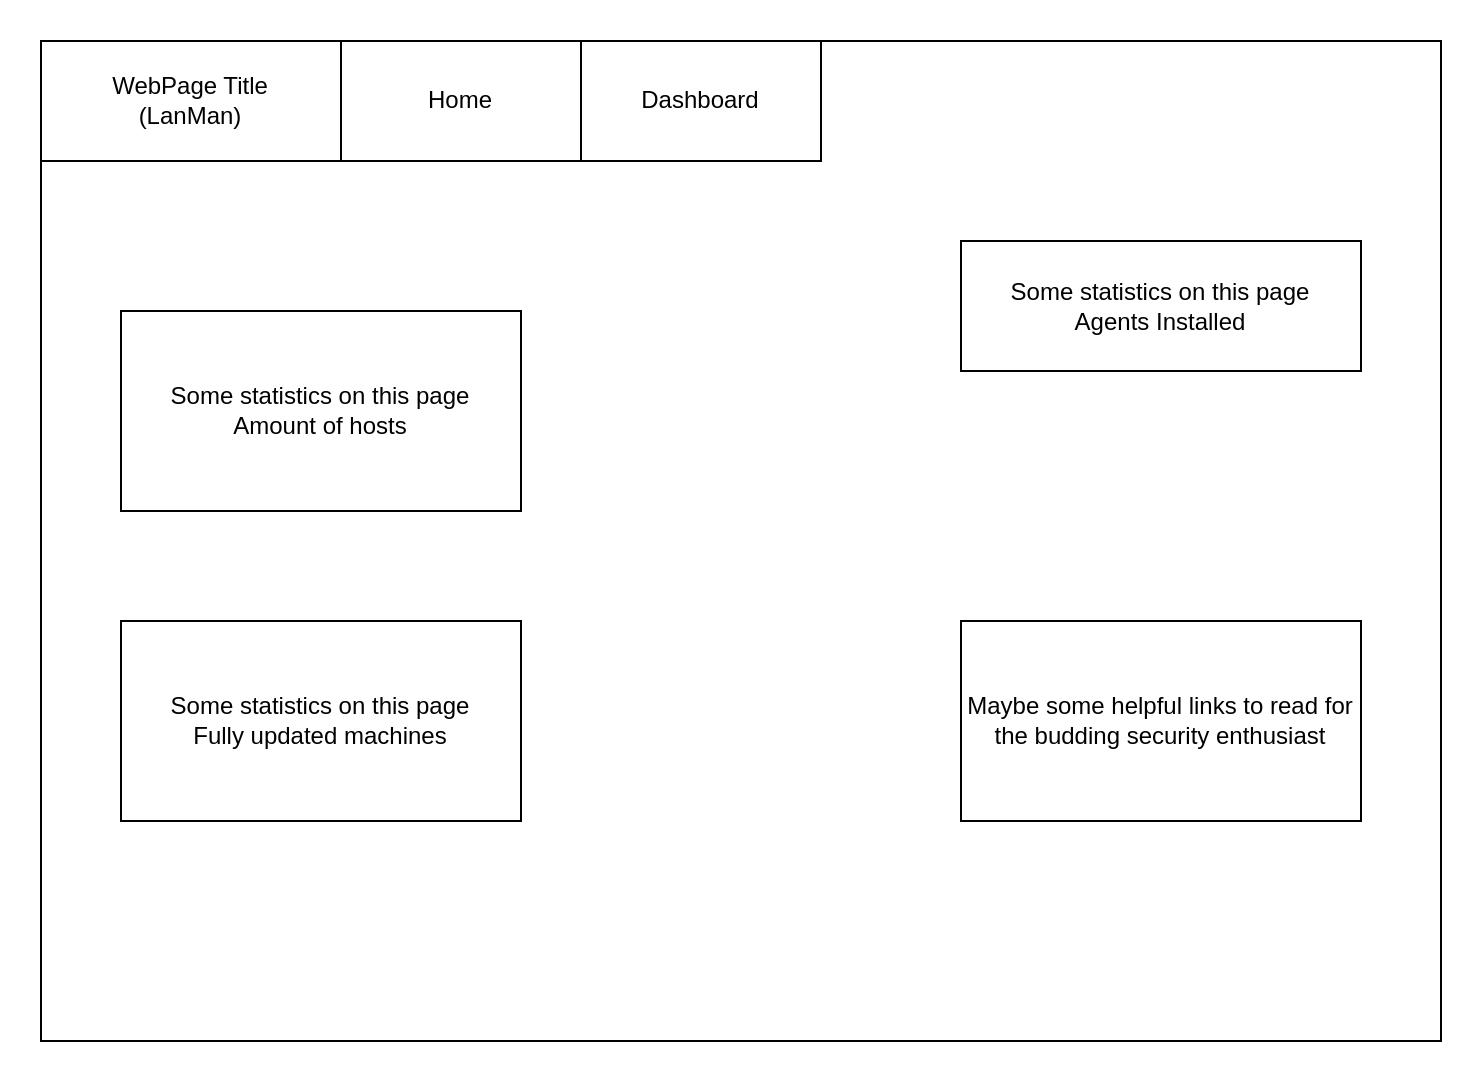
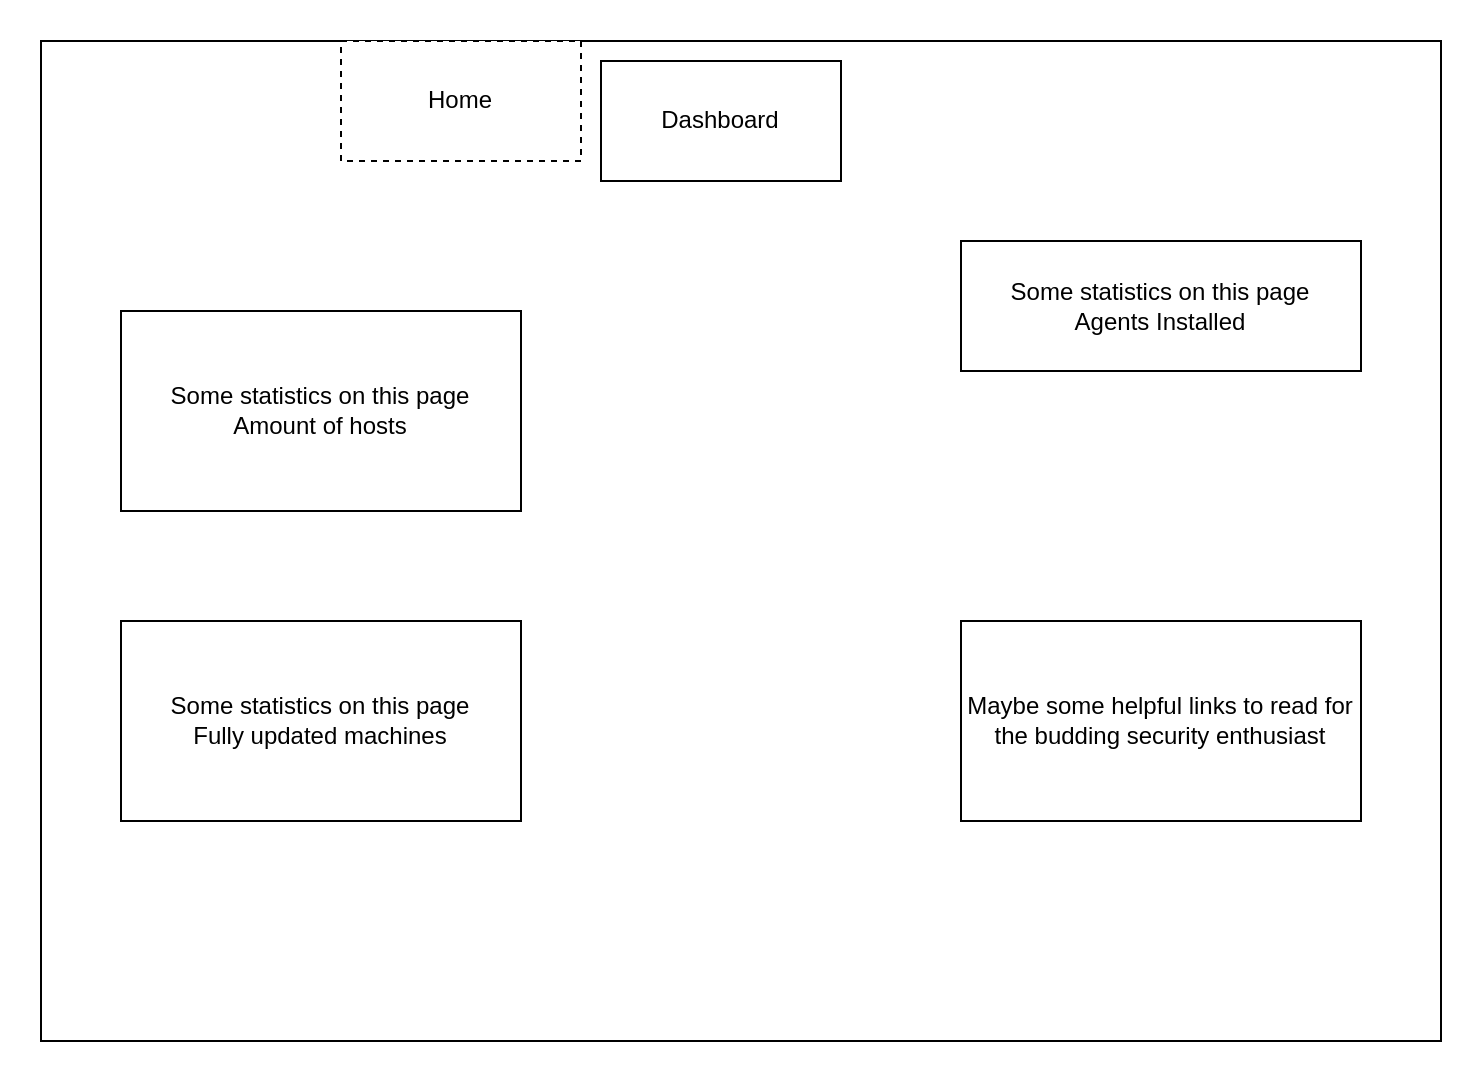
node "WebPage Title (LanMan)": removed
node "Home": style solid -> dashed
node "Dashboard": moved (701, 101) -> (721, 121)
